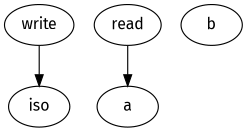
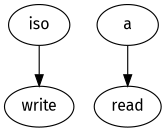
node "b": removed
edge "write" -> "iso": reversed
edge "read" -> "a": reversed
